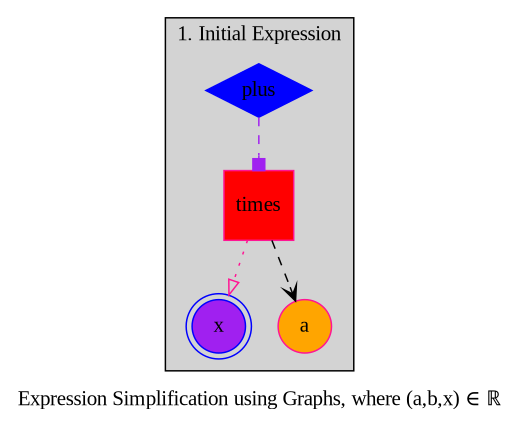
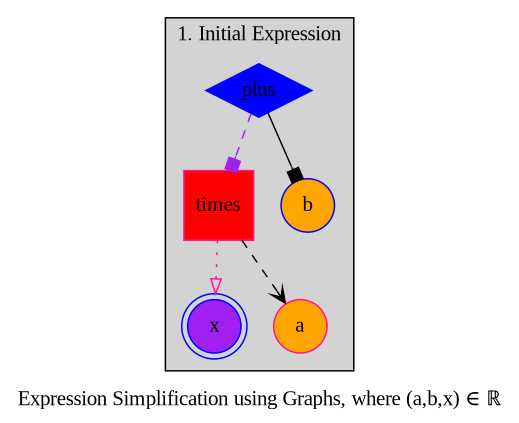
node "b": added
